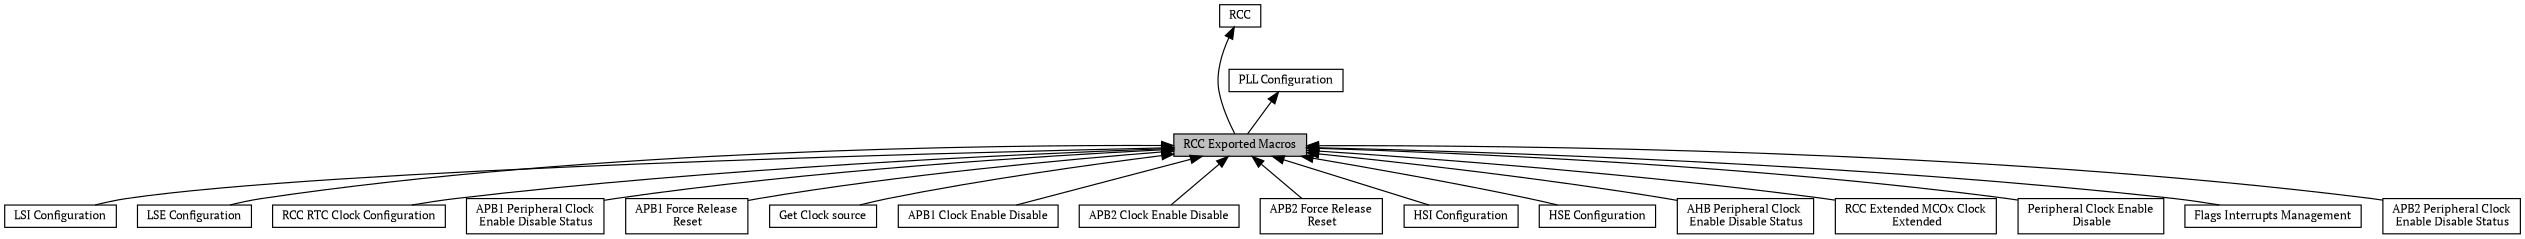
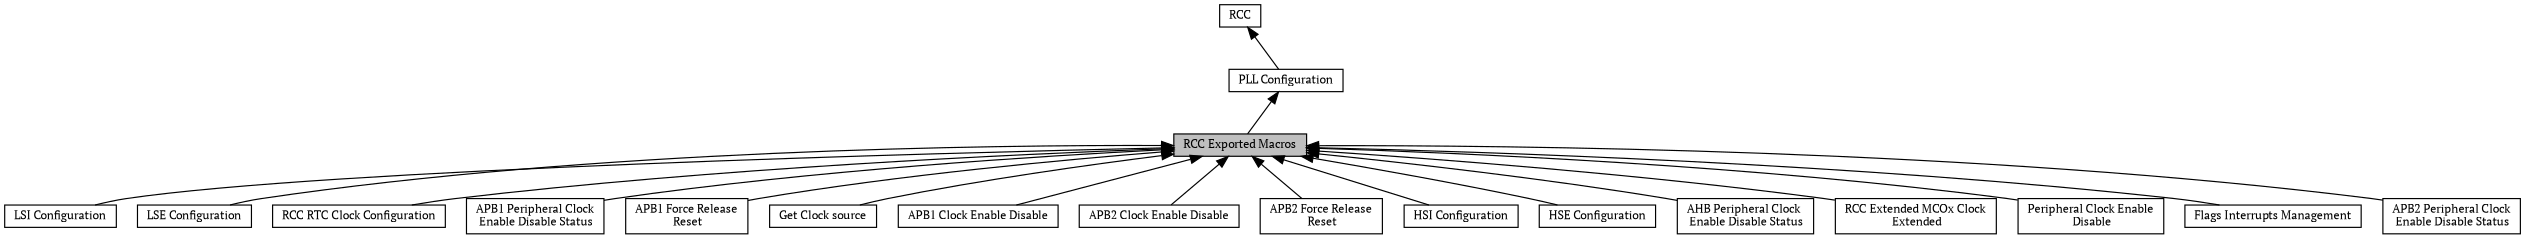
edge "RCC Exported Macros" -> "RCC": now "PLL Configuration" -> "RCC"
